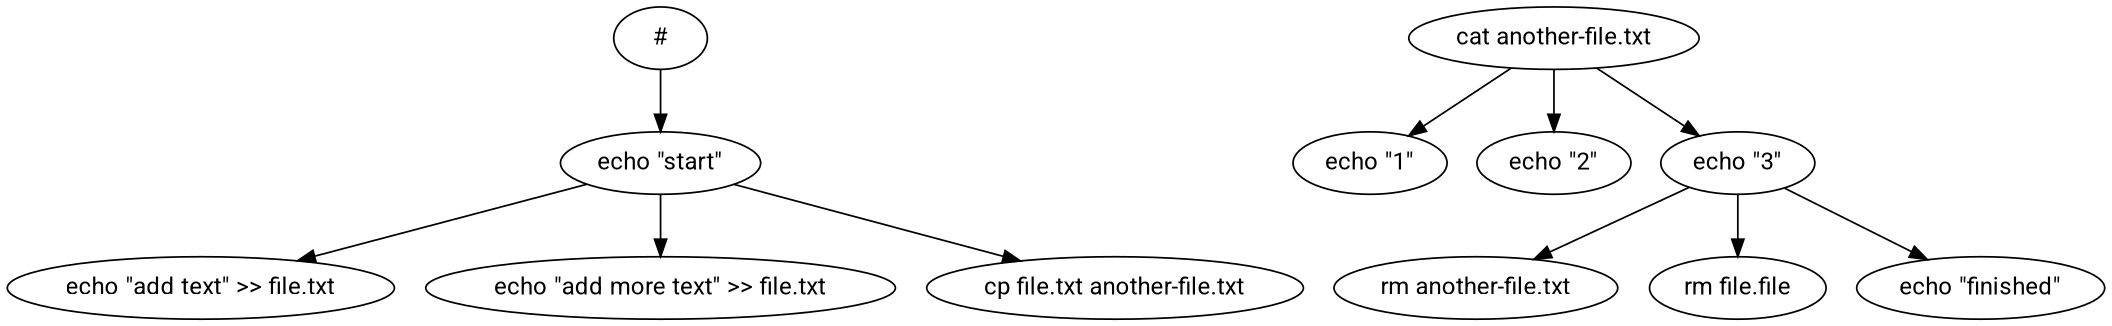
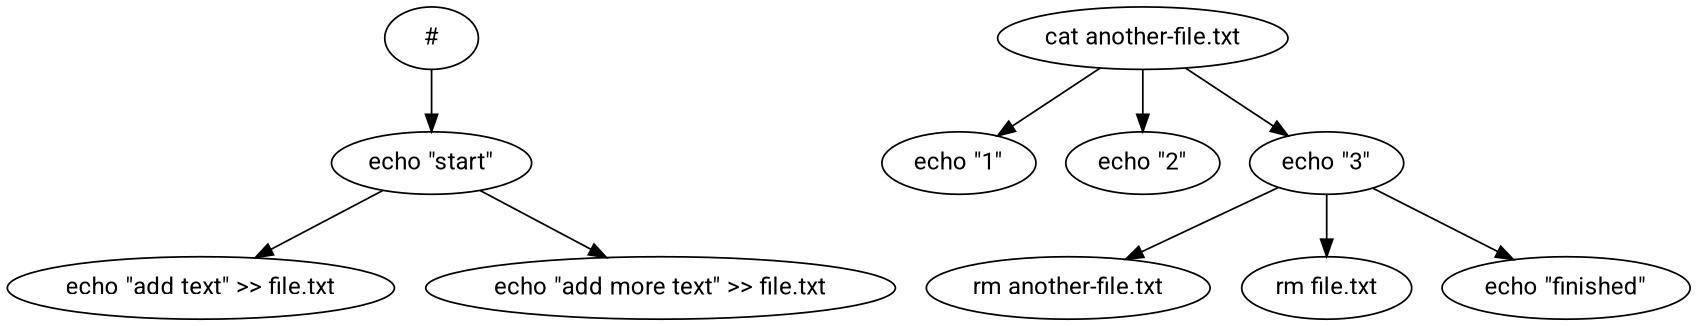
node "cp file.txt another-file.txt": removed
node "rm file.file": label "rm file.file" -> "rm file.txt"
